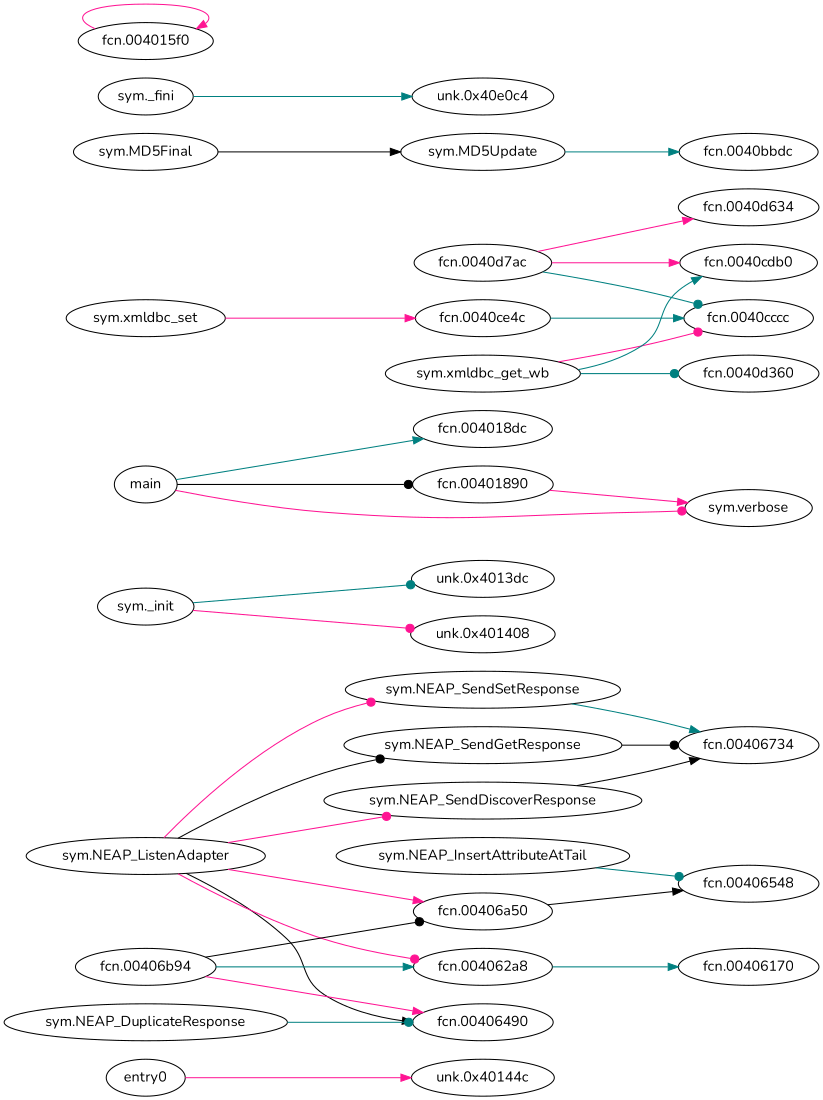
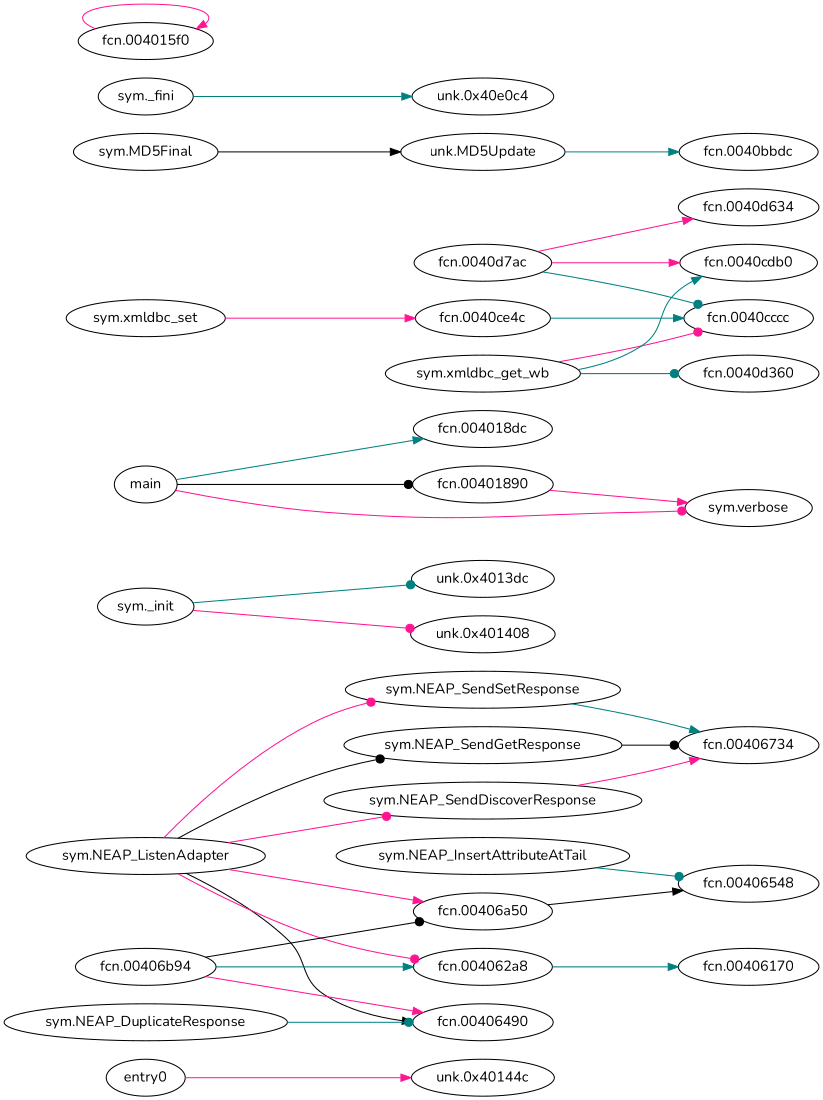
node "sym.MD5Update": label "sym.MD5Update" -> "unk.MD5Update"
edge "sym.NEAP_SendDiscoverResponse" -> "fcn.00406734": color black -> deeppink
